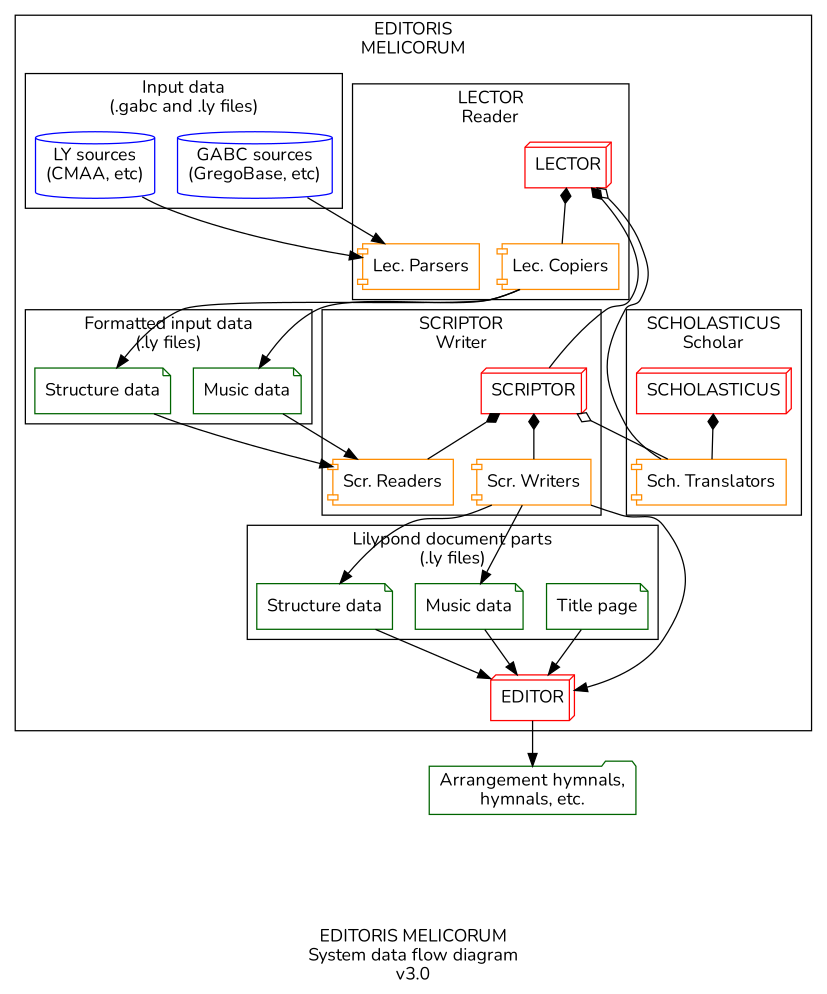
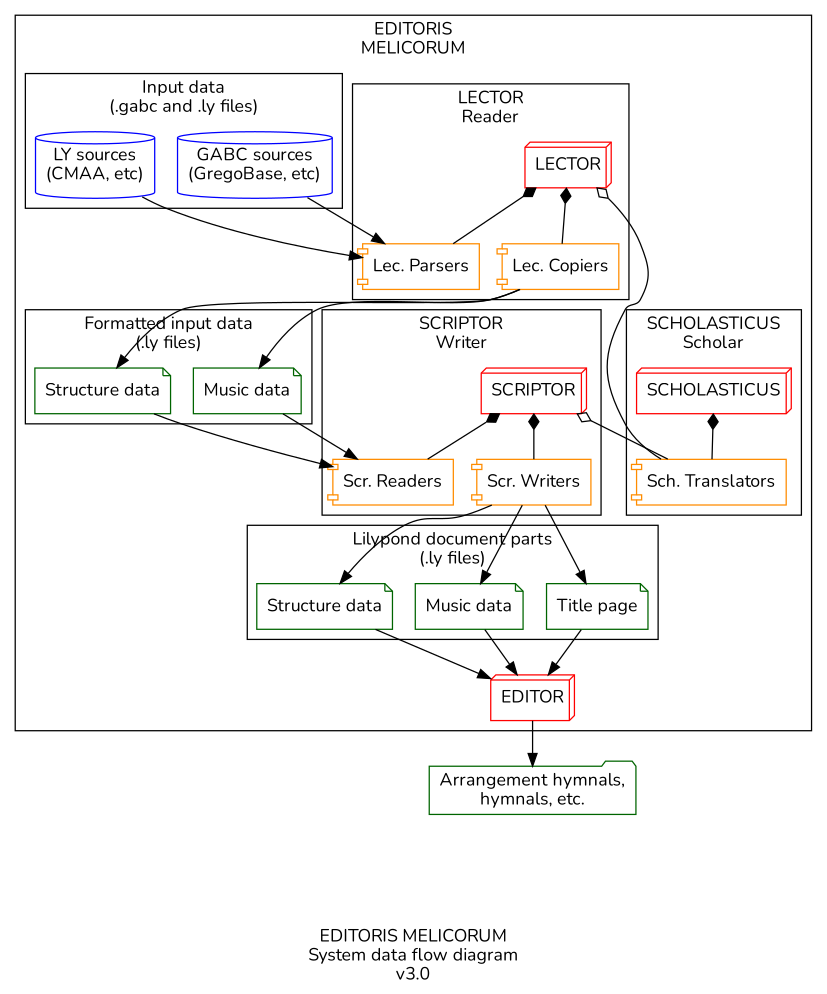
edge "LECTOR" -- "SCRIPTOR": now "LECTOR" -- "Lec. Parsers"
edge "Scr. Writers" -> "EDITOR": now "Scr. Writers" -> "Title page"
